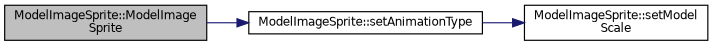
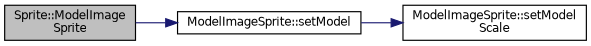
node "ModelImageSprite::ModelImage Sprite": label "ModelImageSprite::ModelImage Sprite" -> "Sprite::ModelImage Sprite"
node "ModelImageSprite::setAnimationType": label "ModelImageSprite::setAnimationType" -> "ModelImageSprite::setModel"
